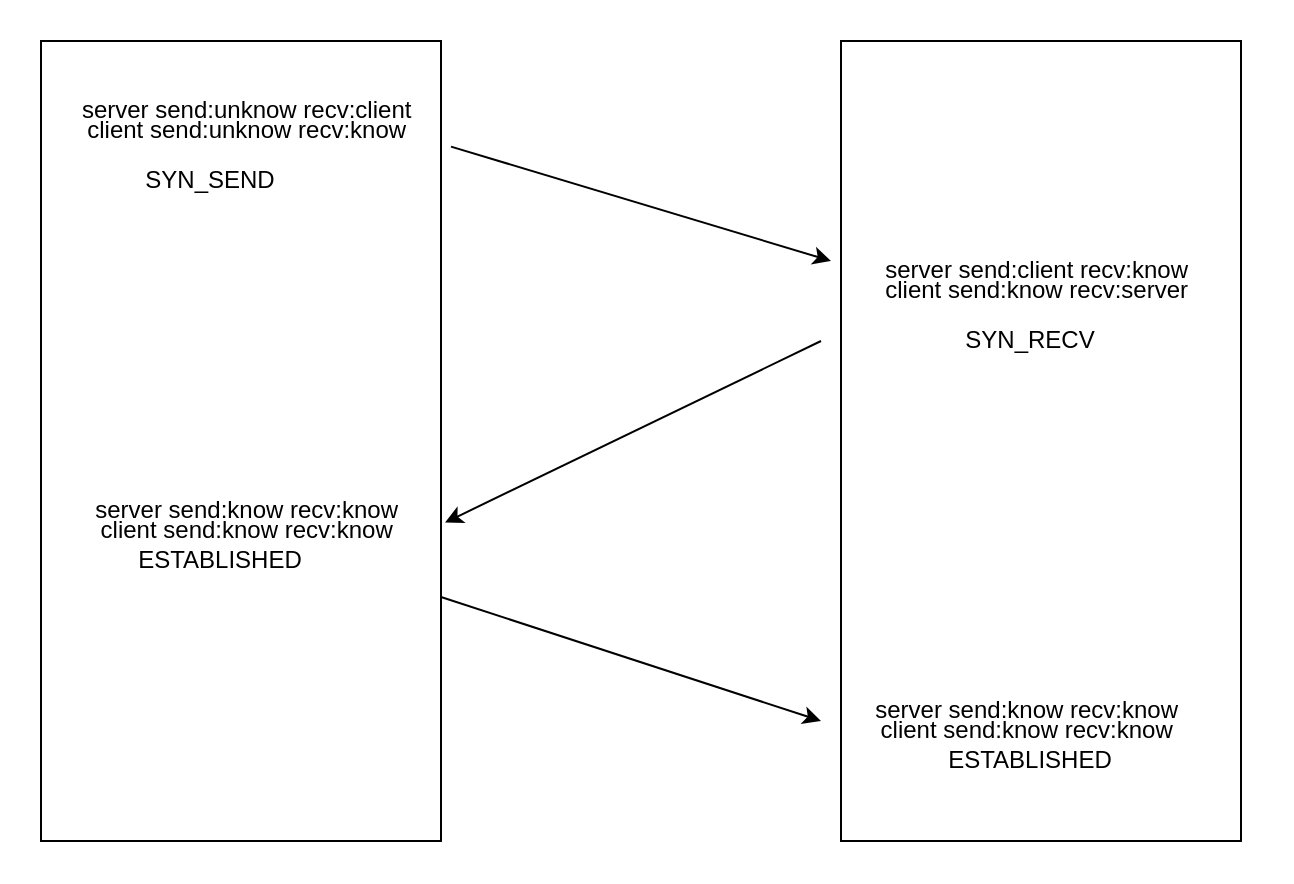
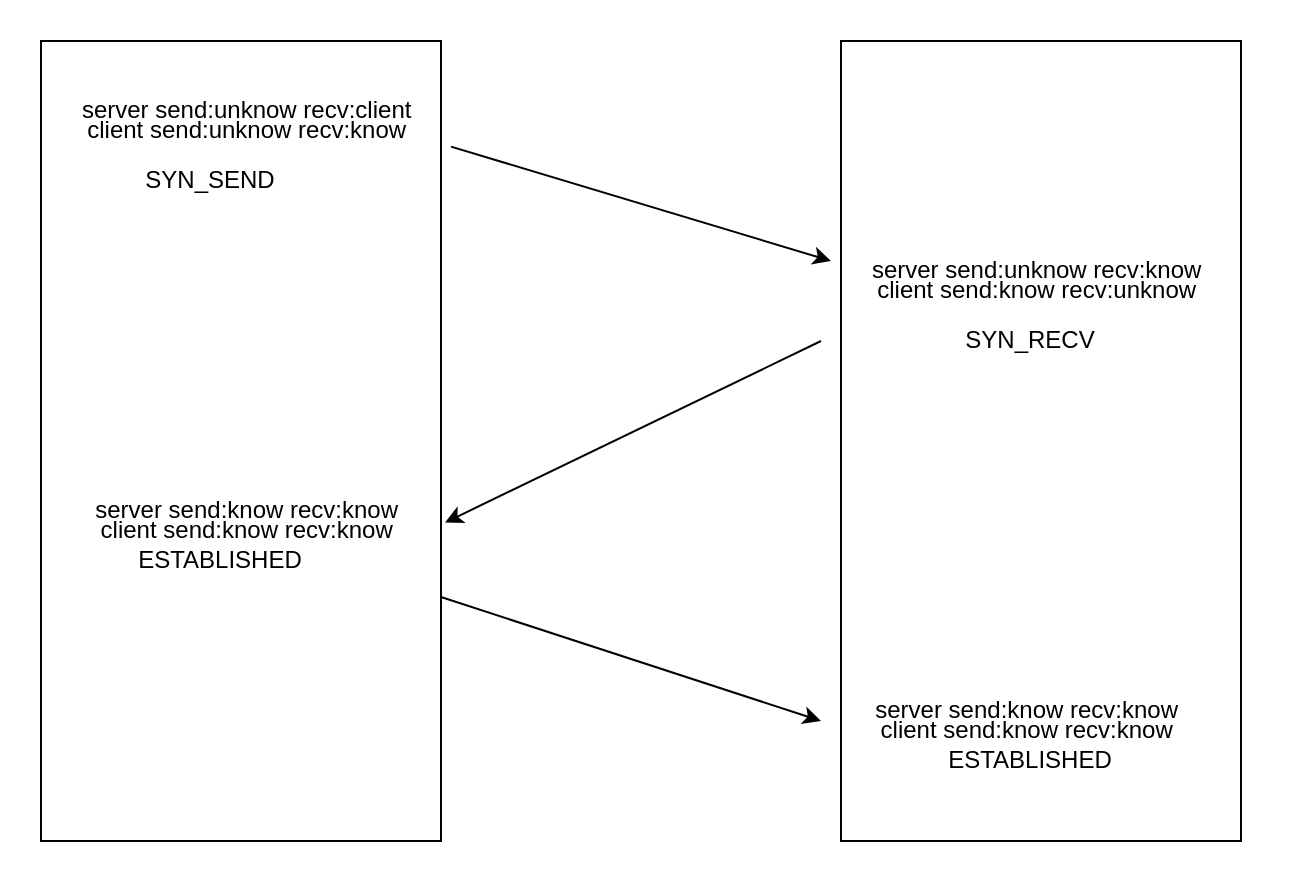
node "server send:client recv:know": label "server send:client recv:know" -> "server send:unknow recv:know"
node "client send:know recv:server": label "client send:know recv:server" -> "client send:know recv:unknow"
